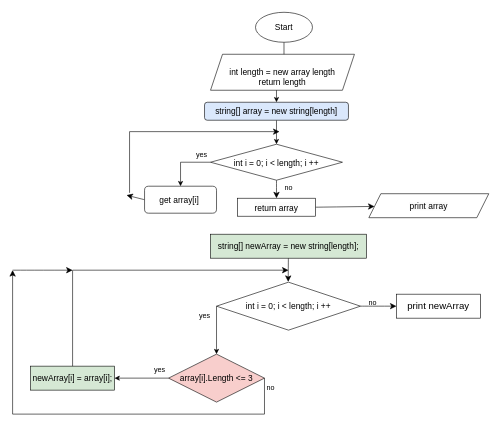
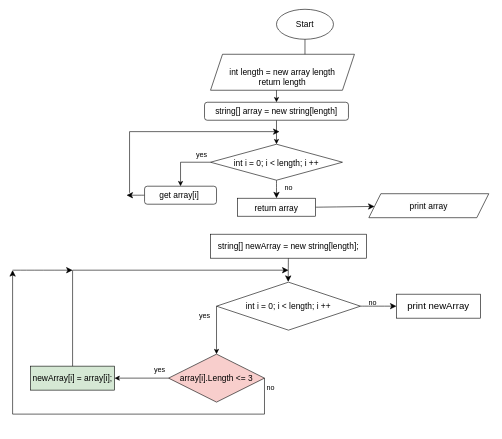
node "Start": moved (284, 27) -> (305, 24)
node "string[] array = new string[length]": fillcolor #dae8fc -> #ffffff
node "get array[i]": size 72x27 -> 72x18
node "string[] newArray = new string[length];": fillcolor #d5e8d4 -> #ffffff
